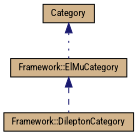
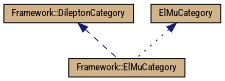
node "Category": label "Category" -> "ElMuCategory"
edge "Framework::DileptonCategory" -> "Framework::ElMuCategory": reversed
